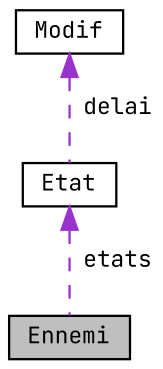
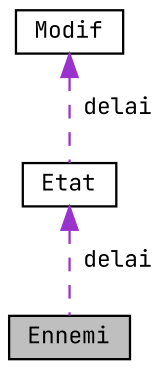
edge "Ennemi" -> "Etat": label " etats" -> " delai"
